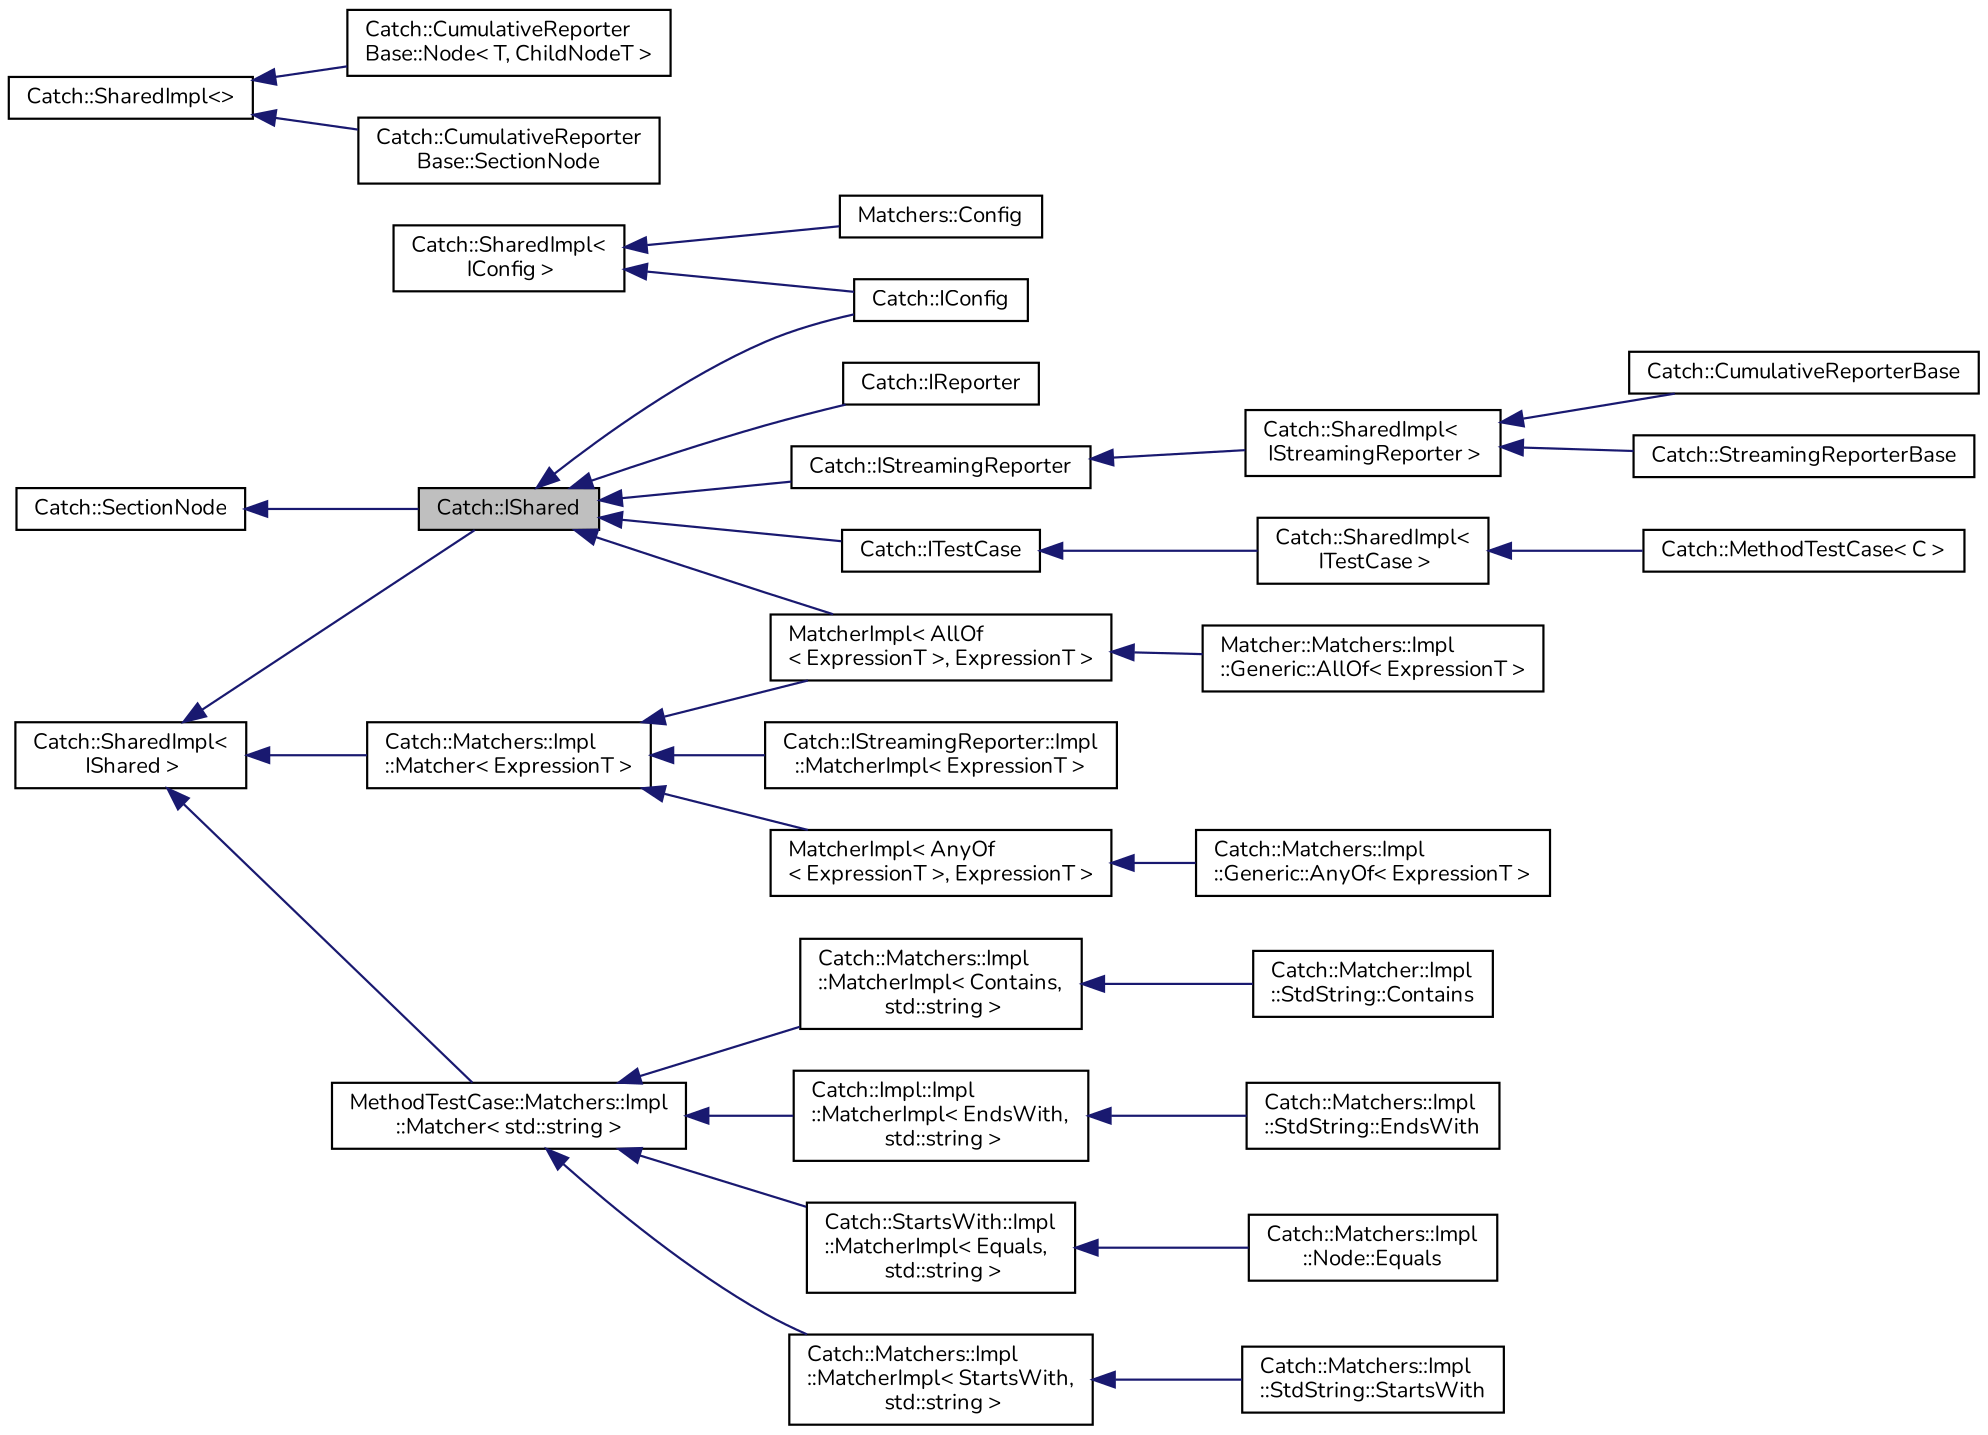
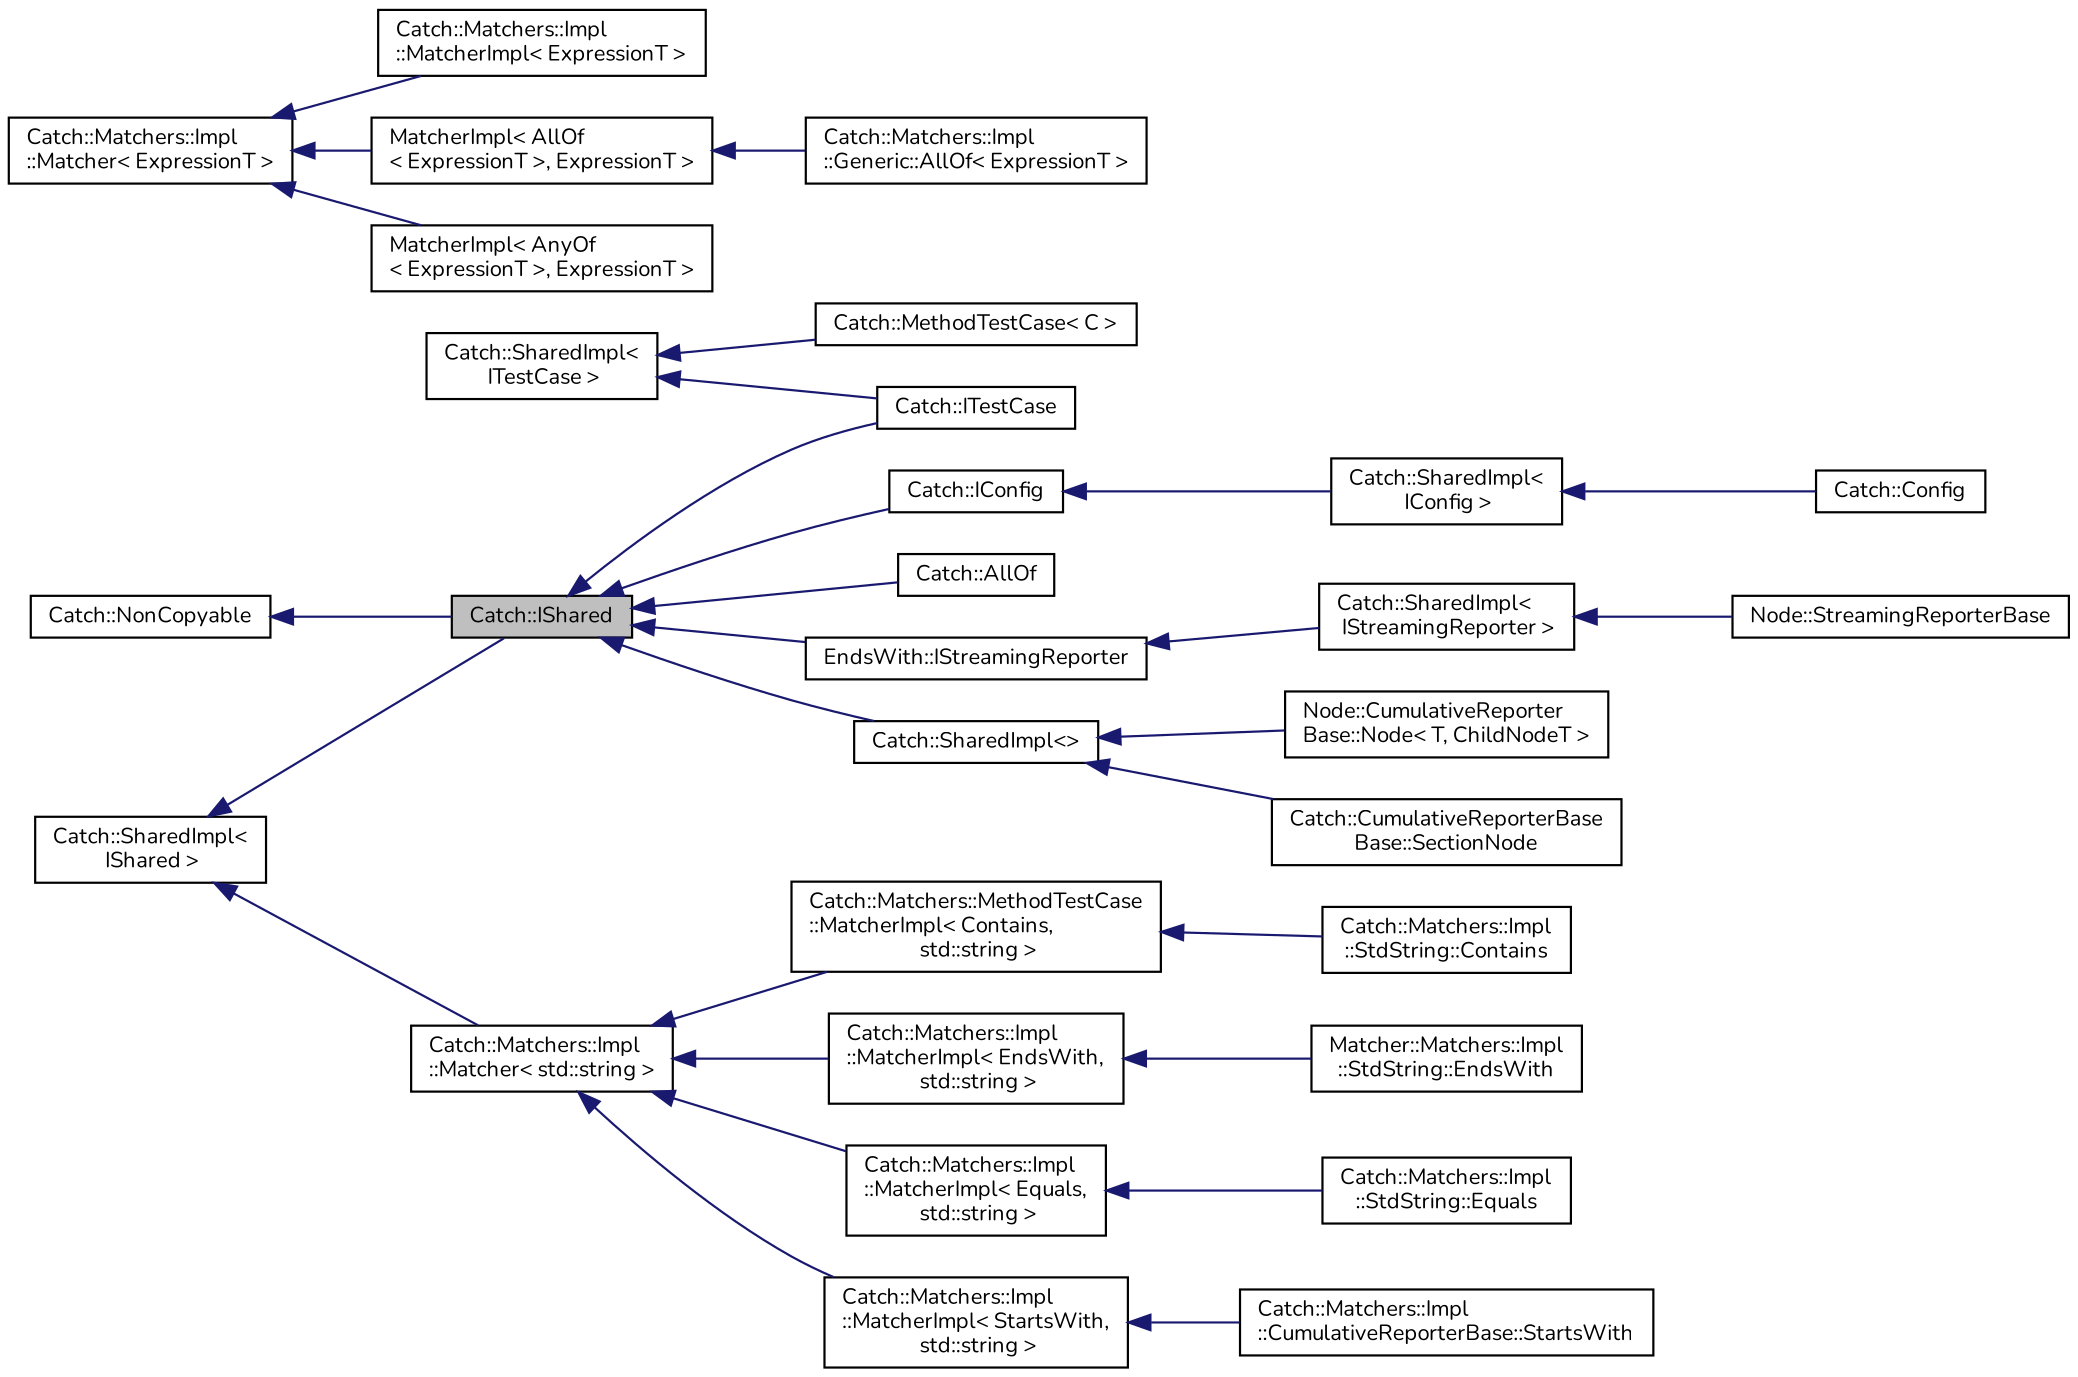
node "Catch::CumulativeReporter Base::Node< T, ChildNodeT >": label "Catch::CumulativeReporter Base::Node< T, ChildNodeT >" -> "Node::CumulativeReporter Base::Node< T, ChildNodeT >"
node "Catch::CumulativeReporter Base::SectionNode": label "Catch::CumulativeReporter Base::SectionNode" -> "Catch::CumulativeReporterBase Base::SectionNode"
node "Matchers::Config": label "Matchers::Config" -> "Catch::Config"
edge "Catch::IConfig" -> "Catch::SharedImpl< IConfig >": reversed
node "Catch::CumulativeReporterBase": removed
node "Catch::IReporter": label "Catch::IReporter" -> "Catch::AllOf"
node "Catch::StreamingReporterBase": label "Catch::StreamingReporterBase" -> "Node::StreamingReporterBase"
node "Catch::IStreamingReporter": label "Catch::IStreamingReporter" -> "EndsWith::IStreamingReporter"
node "Catch::SectionNode": label "Catch::SectionNode" -> "Catch::NonCopyable"
edge "Catch::SharedImpl< ITestCase >" -> "Catch::ITestCase": reversed
edge "MatcherImpl< AllOf < ExpressionT >, ExpressionT >" -> "Catch::IShared": now "Catch::SharedImpl<>" -> "Catch::IShared"
node "Matcher::Matchers::Impl ::Generic::AllOf< ExpressionT >": label "Matcher::Matchers::Impl ::Generic::AllOf< ExpressionT >" -> "Catch::Matchers::Impl ::Generic::AllOf< ExpressionT >"
edge "Catch::Matchers::Impl ::Matcher< ExpressionT >" -> "Catch::SharedImpl< IShared >": removed
node "Catch::IStreamingReporter::Impl ::MatcherImpl< ExpressionT >": label "Catch::IStreamingReporter::Impl ::MatcherImpl< ExpressionT >" -> "Catch::Matchers::Impl ::MatcherImpl< ExpressionT >"
node "Catch::Matchers::Impl ::Generic::AnyOf< ExpressionT >": removed
node "Catch::Matchers::Impl ::MatcherImpl< Contains, std::string >": label "Catch::Matchers::Impl ::MatcherImpl< Contains, std::string >" -> "Catch::Matchers::MethodTestCase ::MatcherImpl< Contains, std::string >"
node "Catch::Matcher::Impl ::StdString::Contains": label "Catch::Matcher::Impl ::StdString::Contains" -> "Catch::Matchers::Impl ::StdString::Contains"
node "MethodTestCase::Matchers::Impl ::Matcher< std::string >": label "MethodTestCase::Matchers::Impl ::Matcher< std::string >" -> "Catch::Matchers::Impl ::Matcher< std::string >"
node "Catch::Impl::Impl ::MatcherImpl< EndsWith, std::string >": label "Catch::Impl::Impl ::MatcherImpl< EndsWith, std::string >" -> "Catch::Matchers::Impl ::MatcherImpl< EndsWith, std::string >"
node "Catch::Matchers::Impl ::StdString::EndsWith": label "Catch::Matchers::Impl ::StdString::EndsWith" -> "Matcher::Matchers::Impl ::StdString::EndsWith"
node "Catch::StartsWith::Impl ::MatcherImpl< Equals, std::string >": label "Catch::StartsWith::Impl ::MatcherImpl< Equals, std::string >" -> "Catch::Matchers::Impl ::MatcherImpl< Equals, std::string >"
node "Catch::Matchers::Impl ::Node::Equals": label "Catch::Matchers::Impl ::Node::Equals" -> "Catch::Matchers::Impl ::StdString::Equals"
node "Catch::Matchers::Impl ::StdString::StartsWith": label "Catch::Matchers::Impl ::StdString::StartsWith" -> "Catch::Matchers::Impl ::CumulativeReporterBase::StartsWith"
